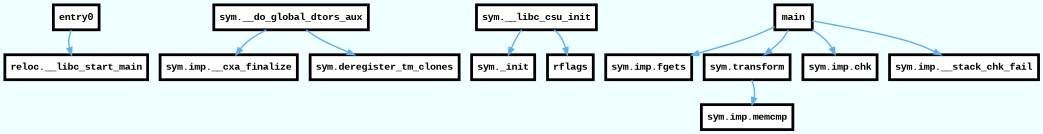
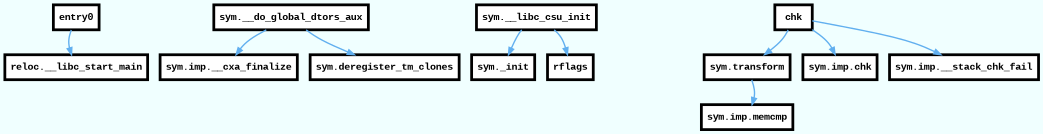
node "main": label "main" -> "chk"
node "sym.imp.fgets": removed
